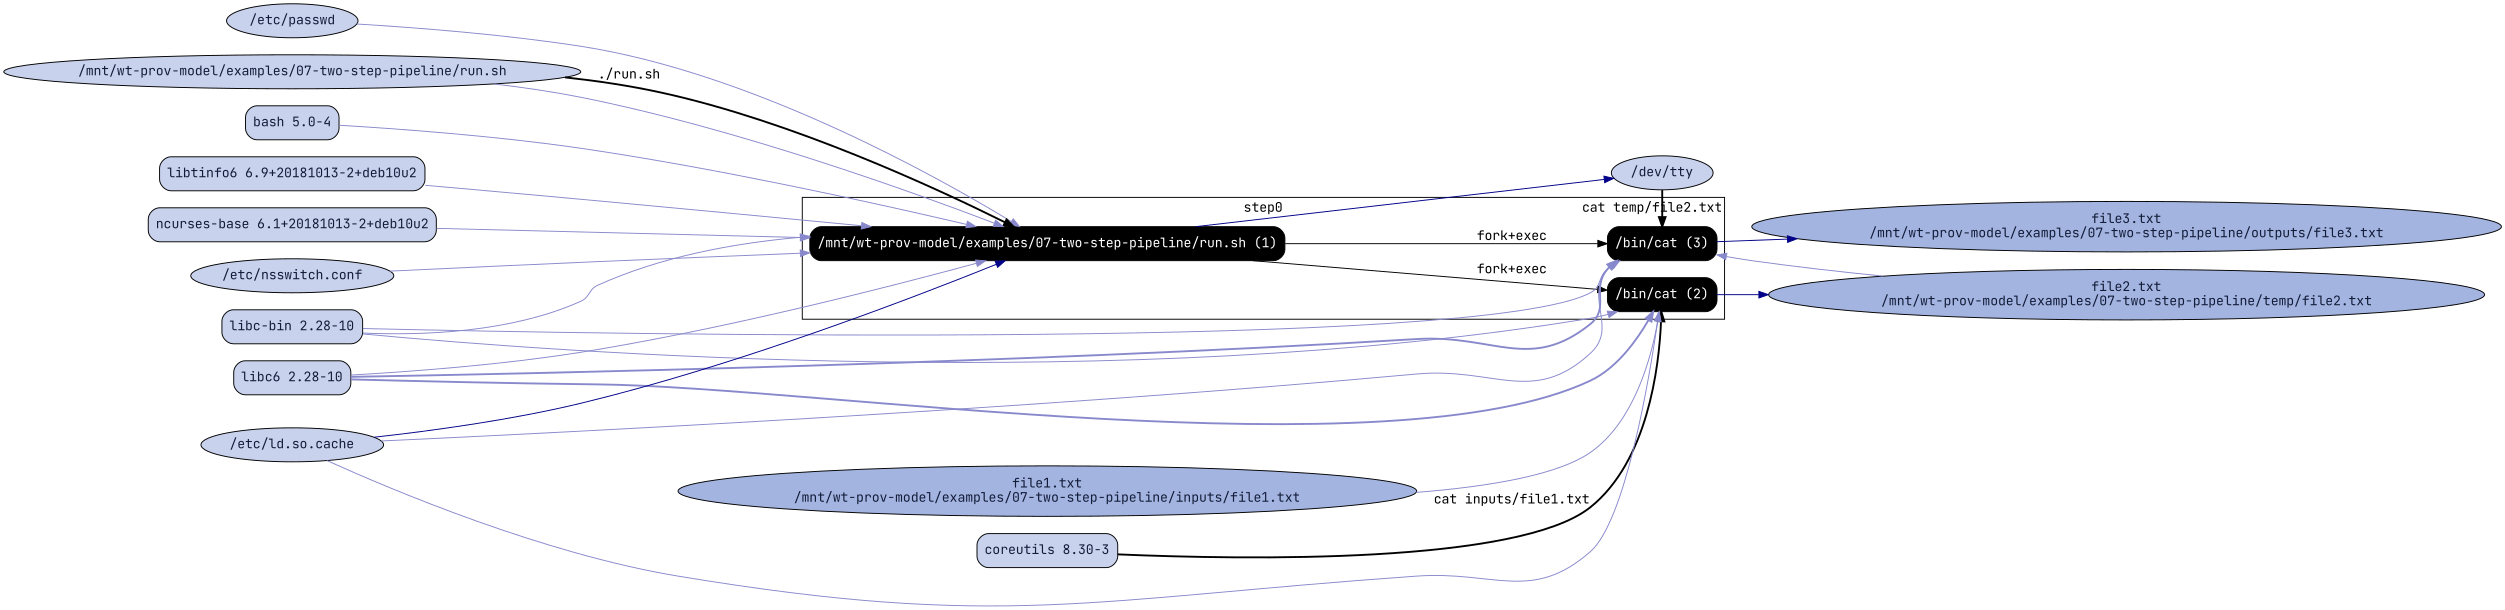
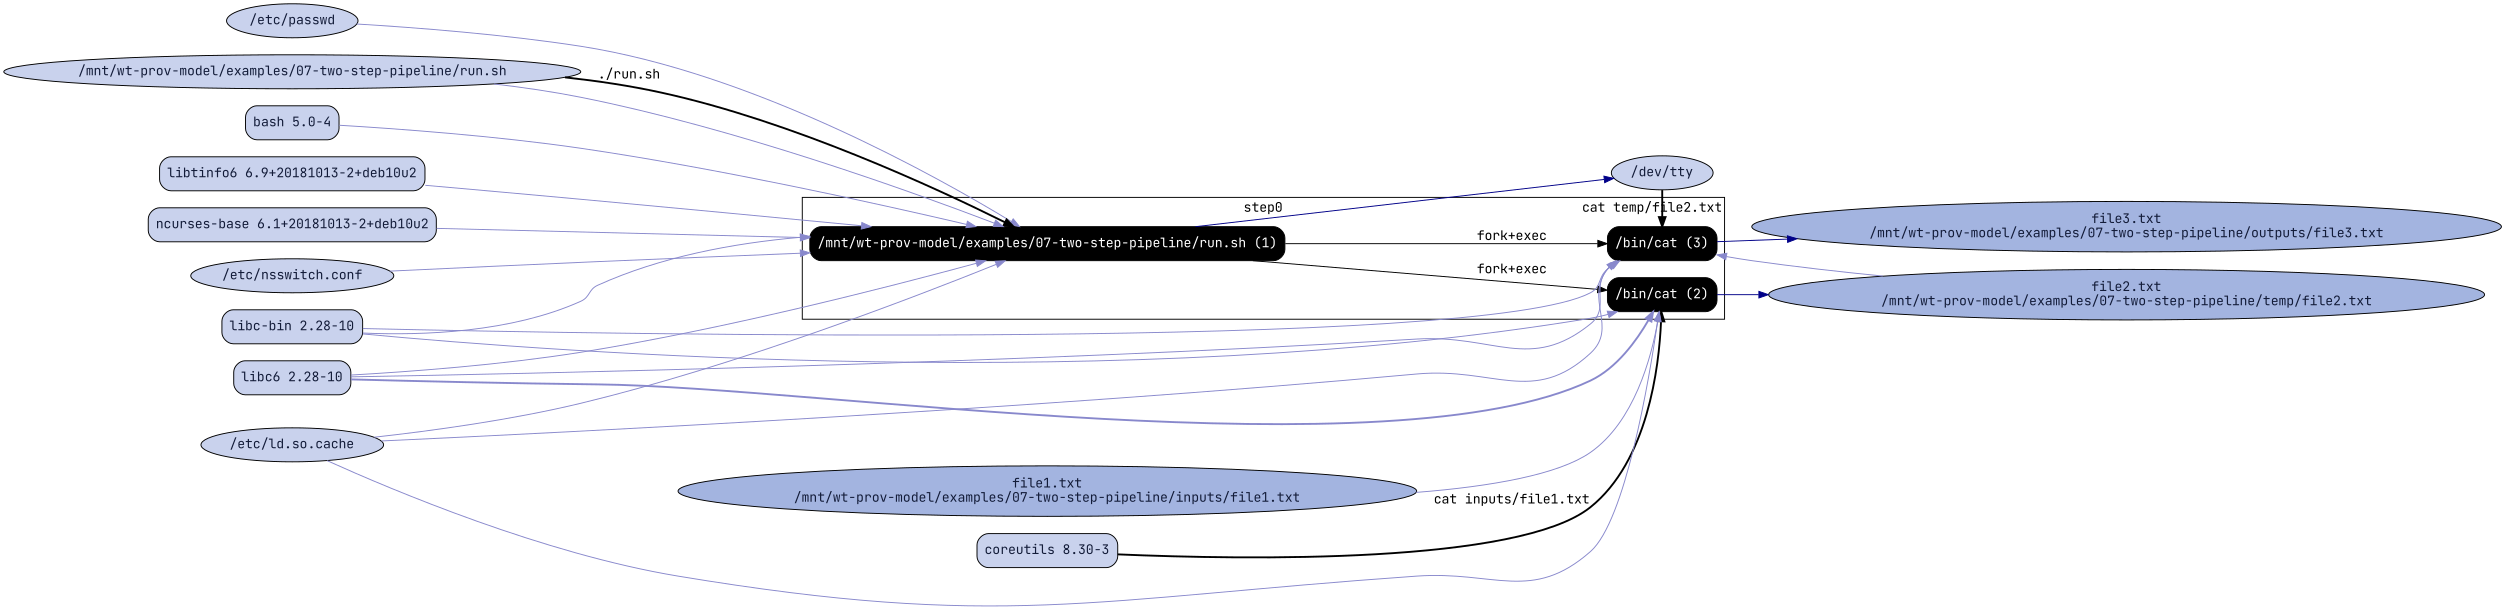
edge "libc6 2.28-10" -> "/bin/cat (3)": style bold -> solid
edge "/etc/ld.so.cache" -> "/mnt/wt-prov-model/examples/07-two-step-pipeline/run.sh (1)": color #000088 -> #8888cc
